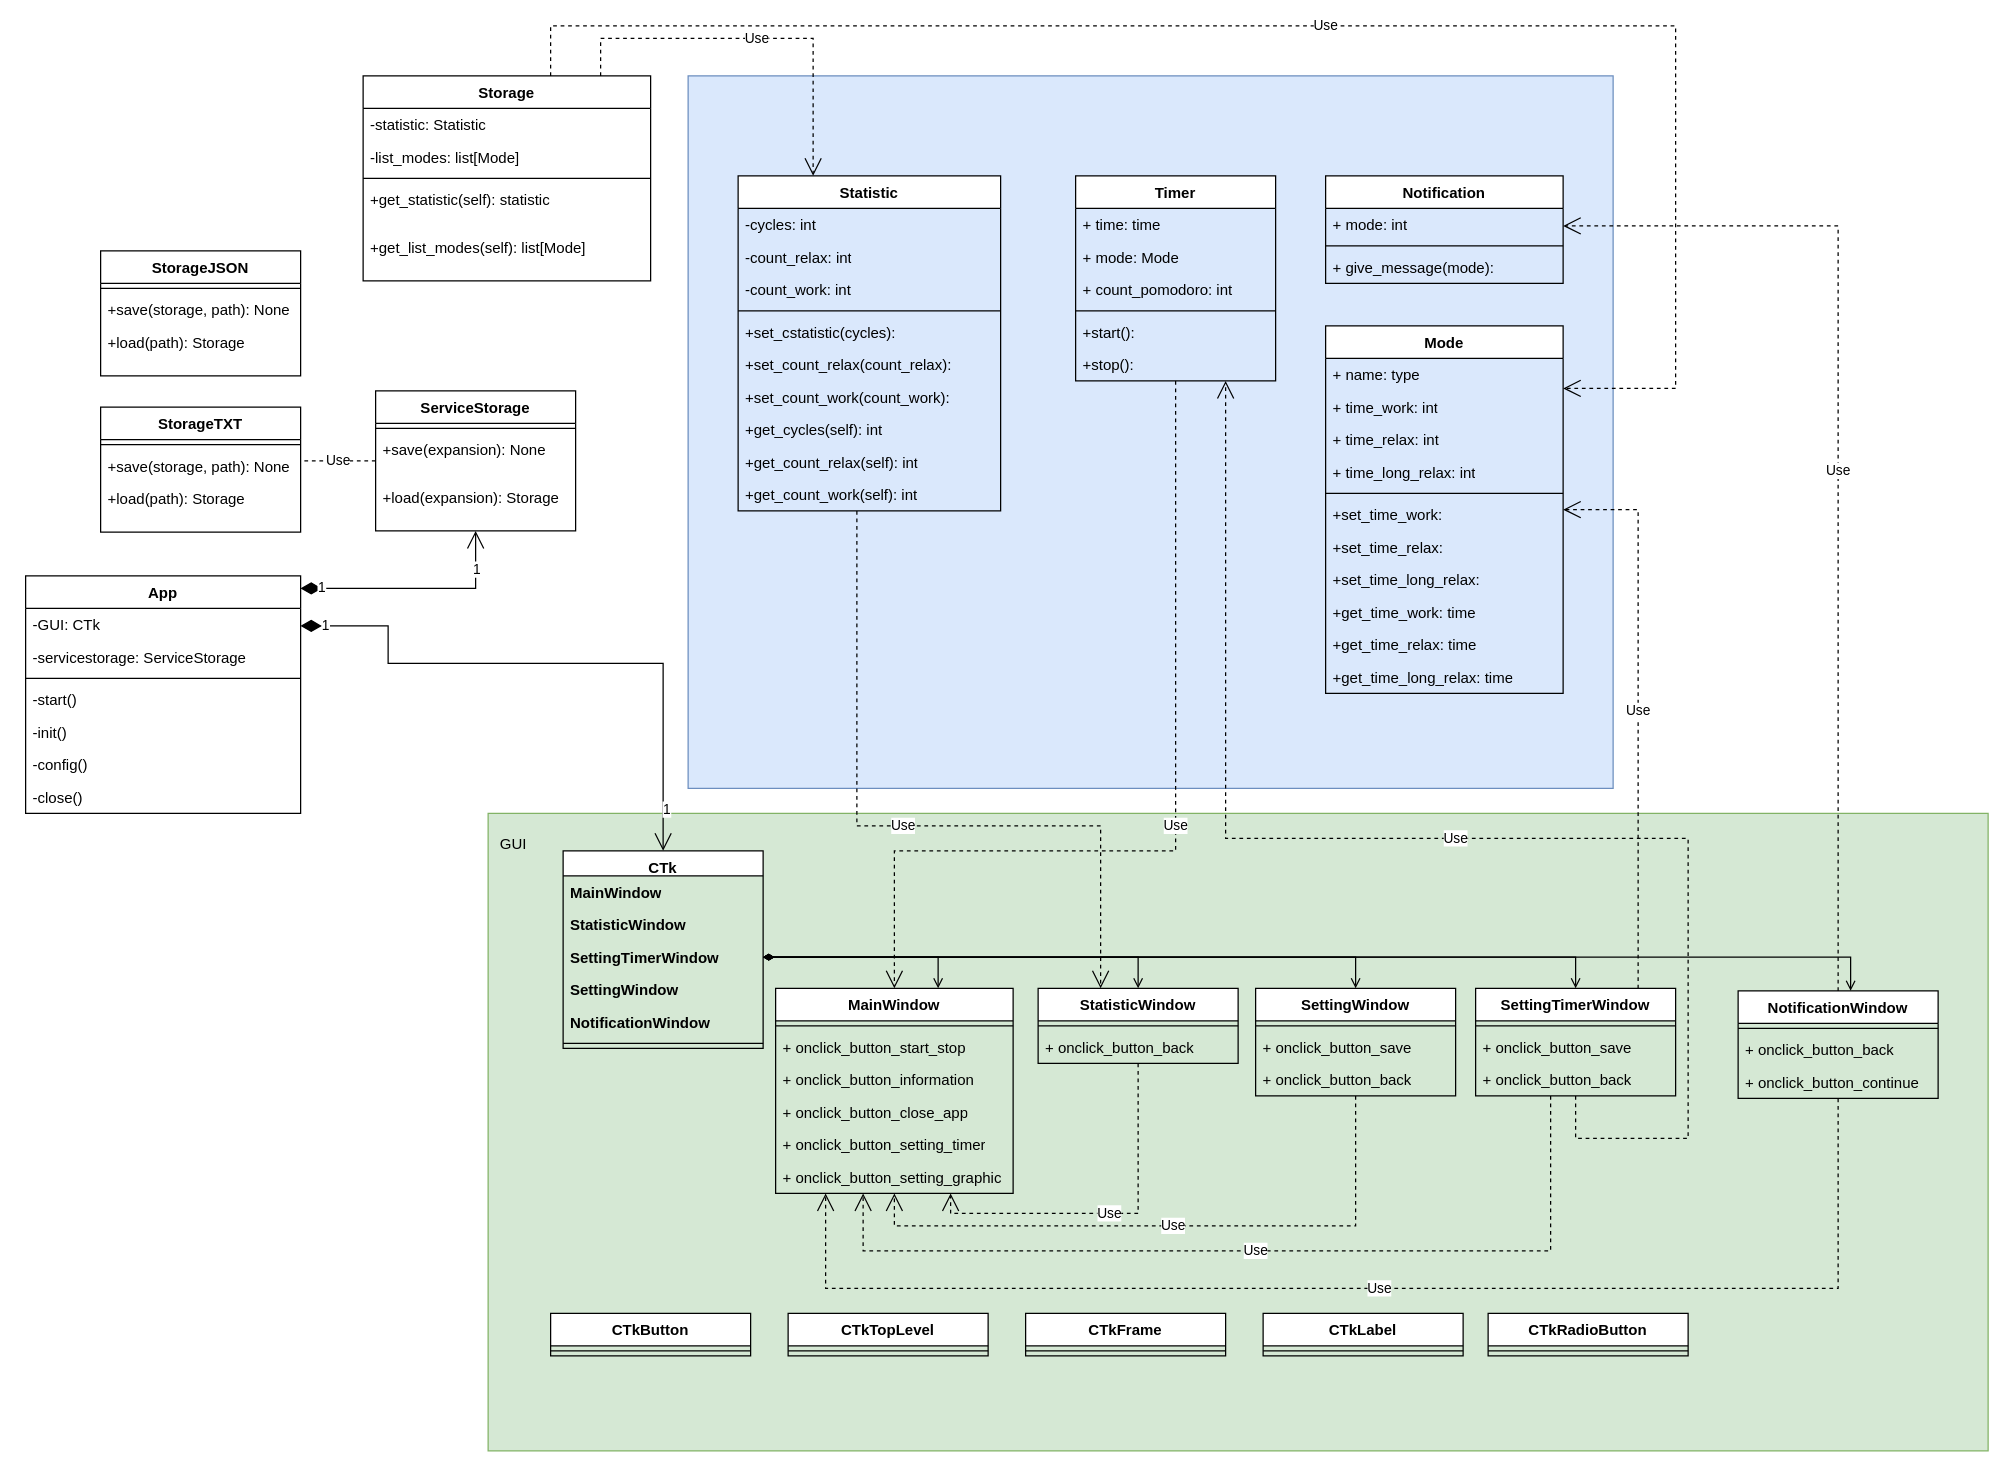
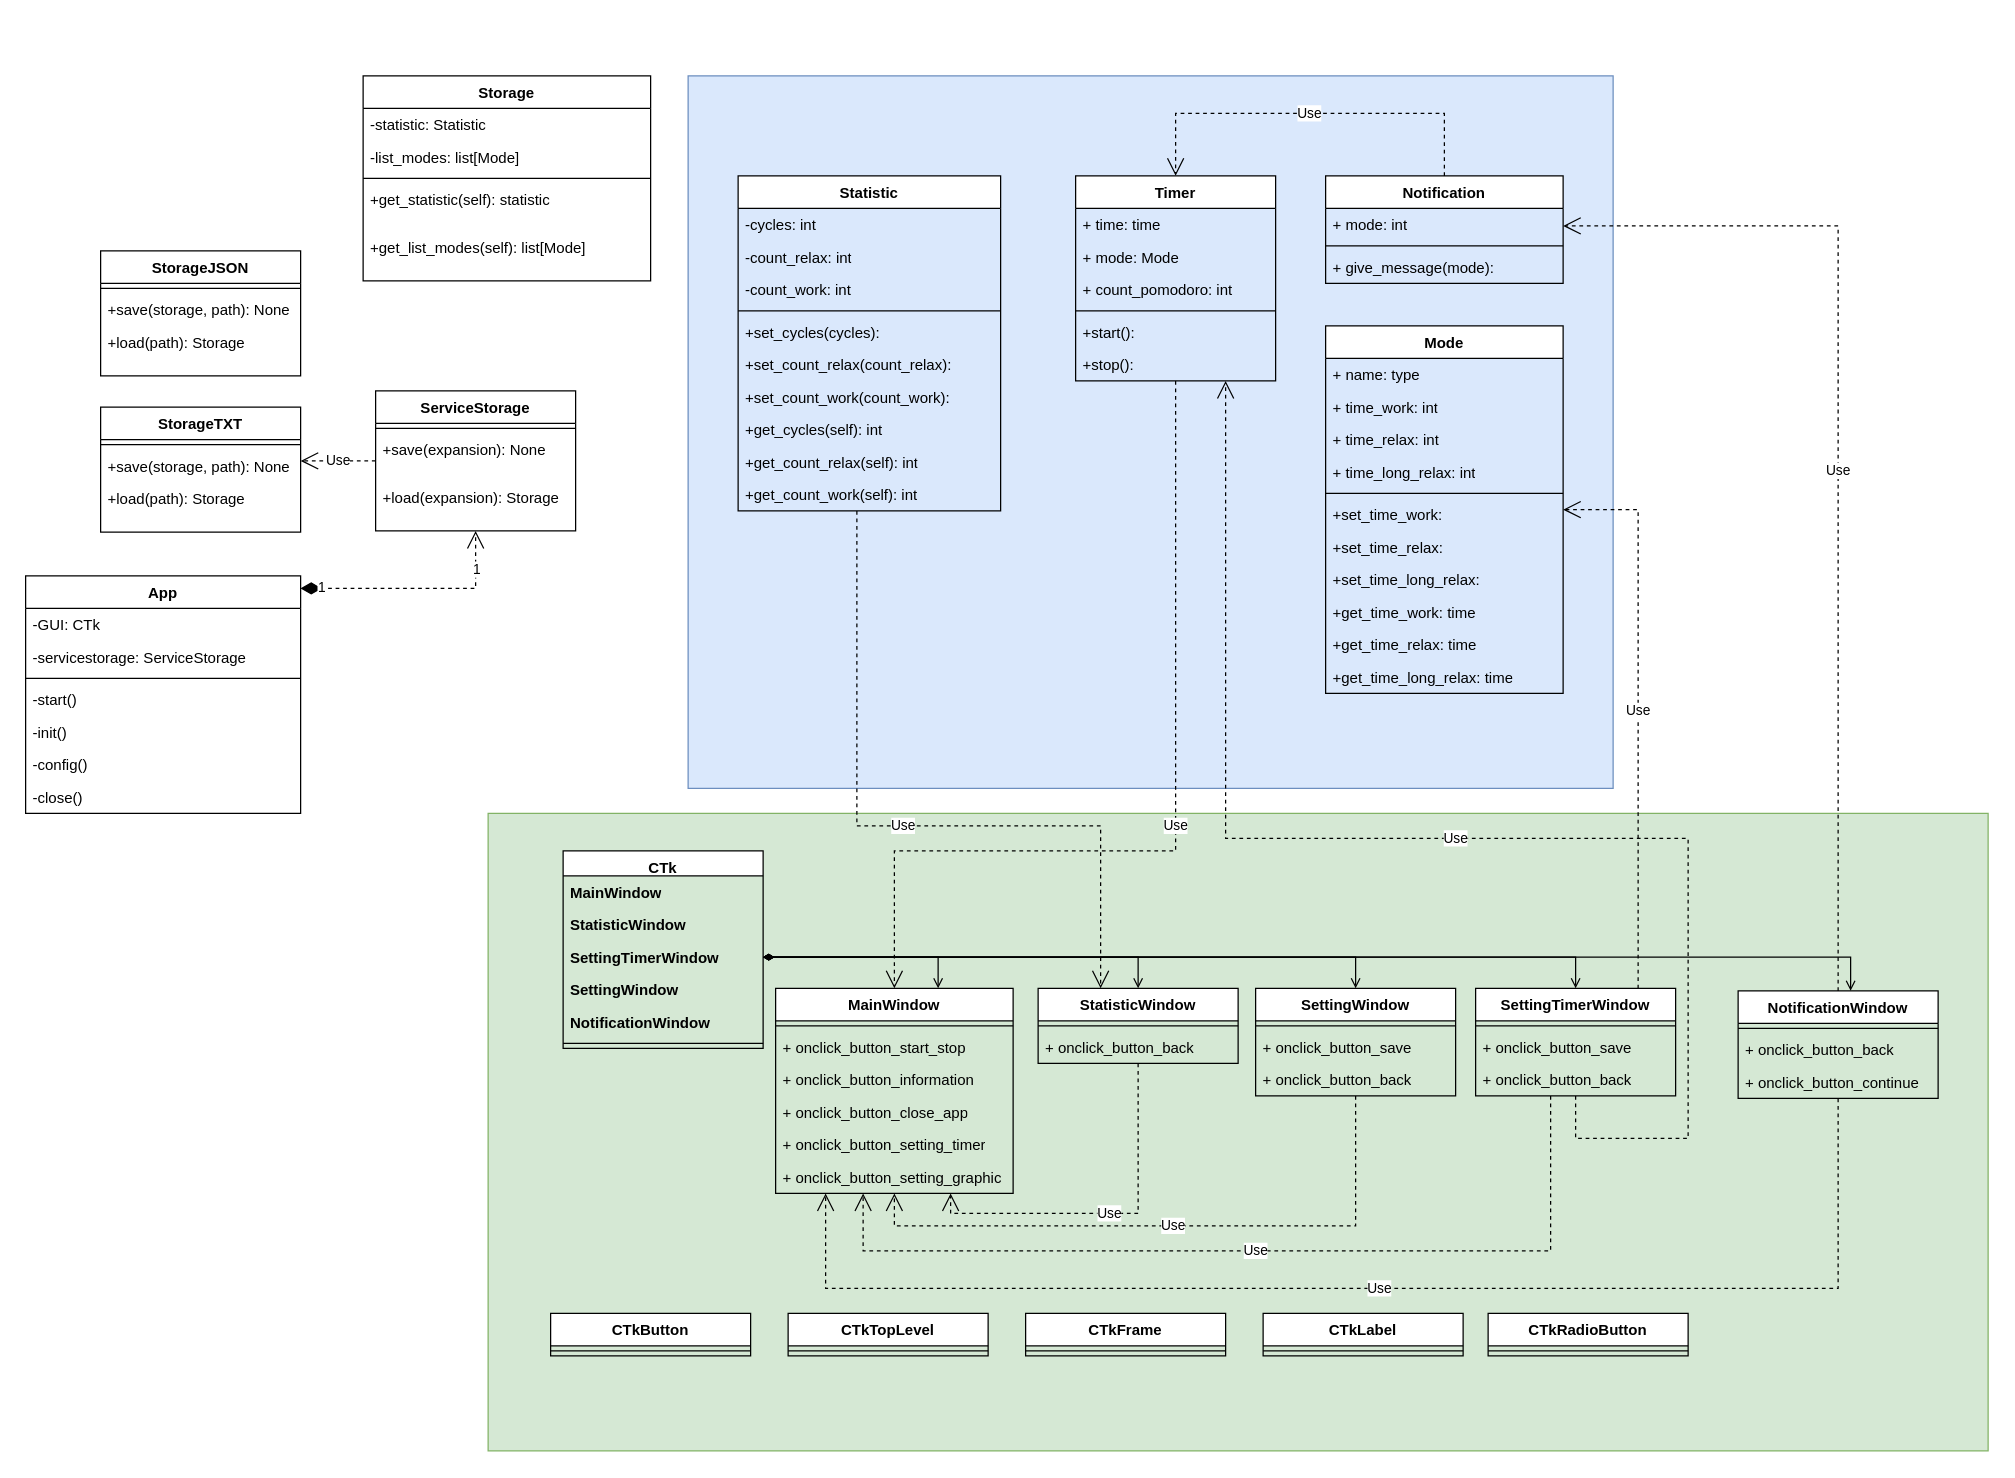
edge "Storage" -> "Mode": removed, label "Use"
edge "Storage" -> "Statistic": removed, label "Use"
edge "Notification" -> "Timer": added, label "Use"
node "+set_cstatistic(cycles):": label "+set_cstatistic(cycles):" -> "+set_cycles(cycles):"
edge "ServiceStorage" -- "StorageTXT": arrowhead none -> open
edge "ServiceStorage" -- "App": style solid -> dashed
edge "App" -- "CTk": removed, labels "1", "1"
node "GUI": removed
